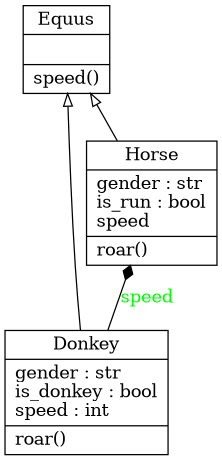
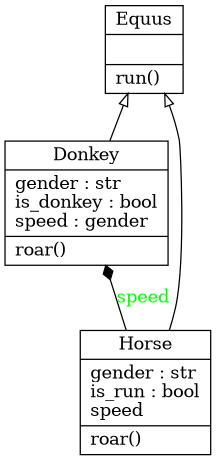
node "Equus": text "speed()" -> "run()"
edge "Donkey" -> "Horse": reversed
node "Donkey": text "speed : int" -> "speed : gender"
